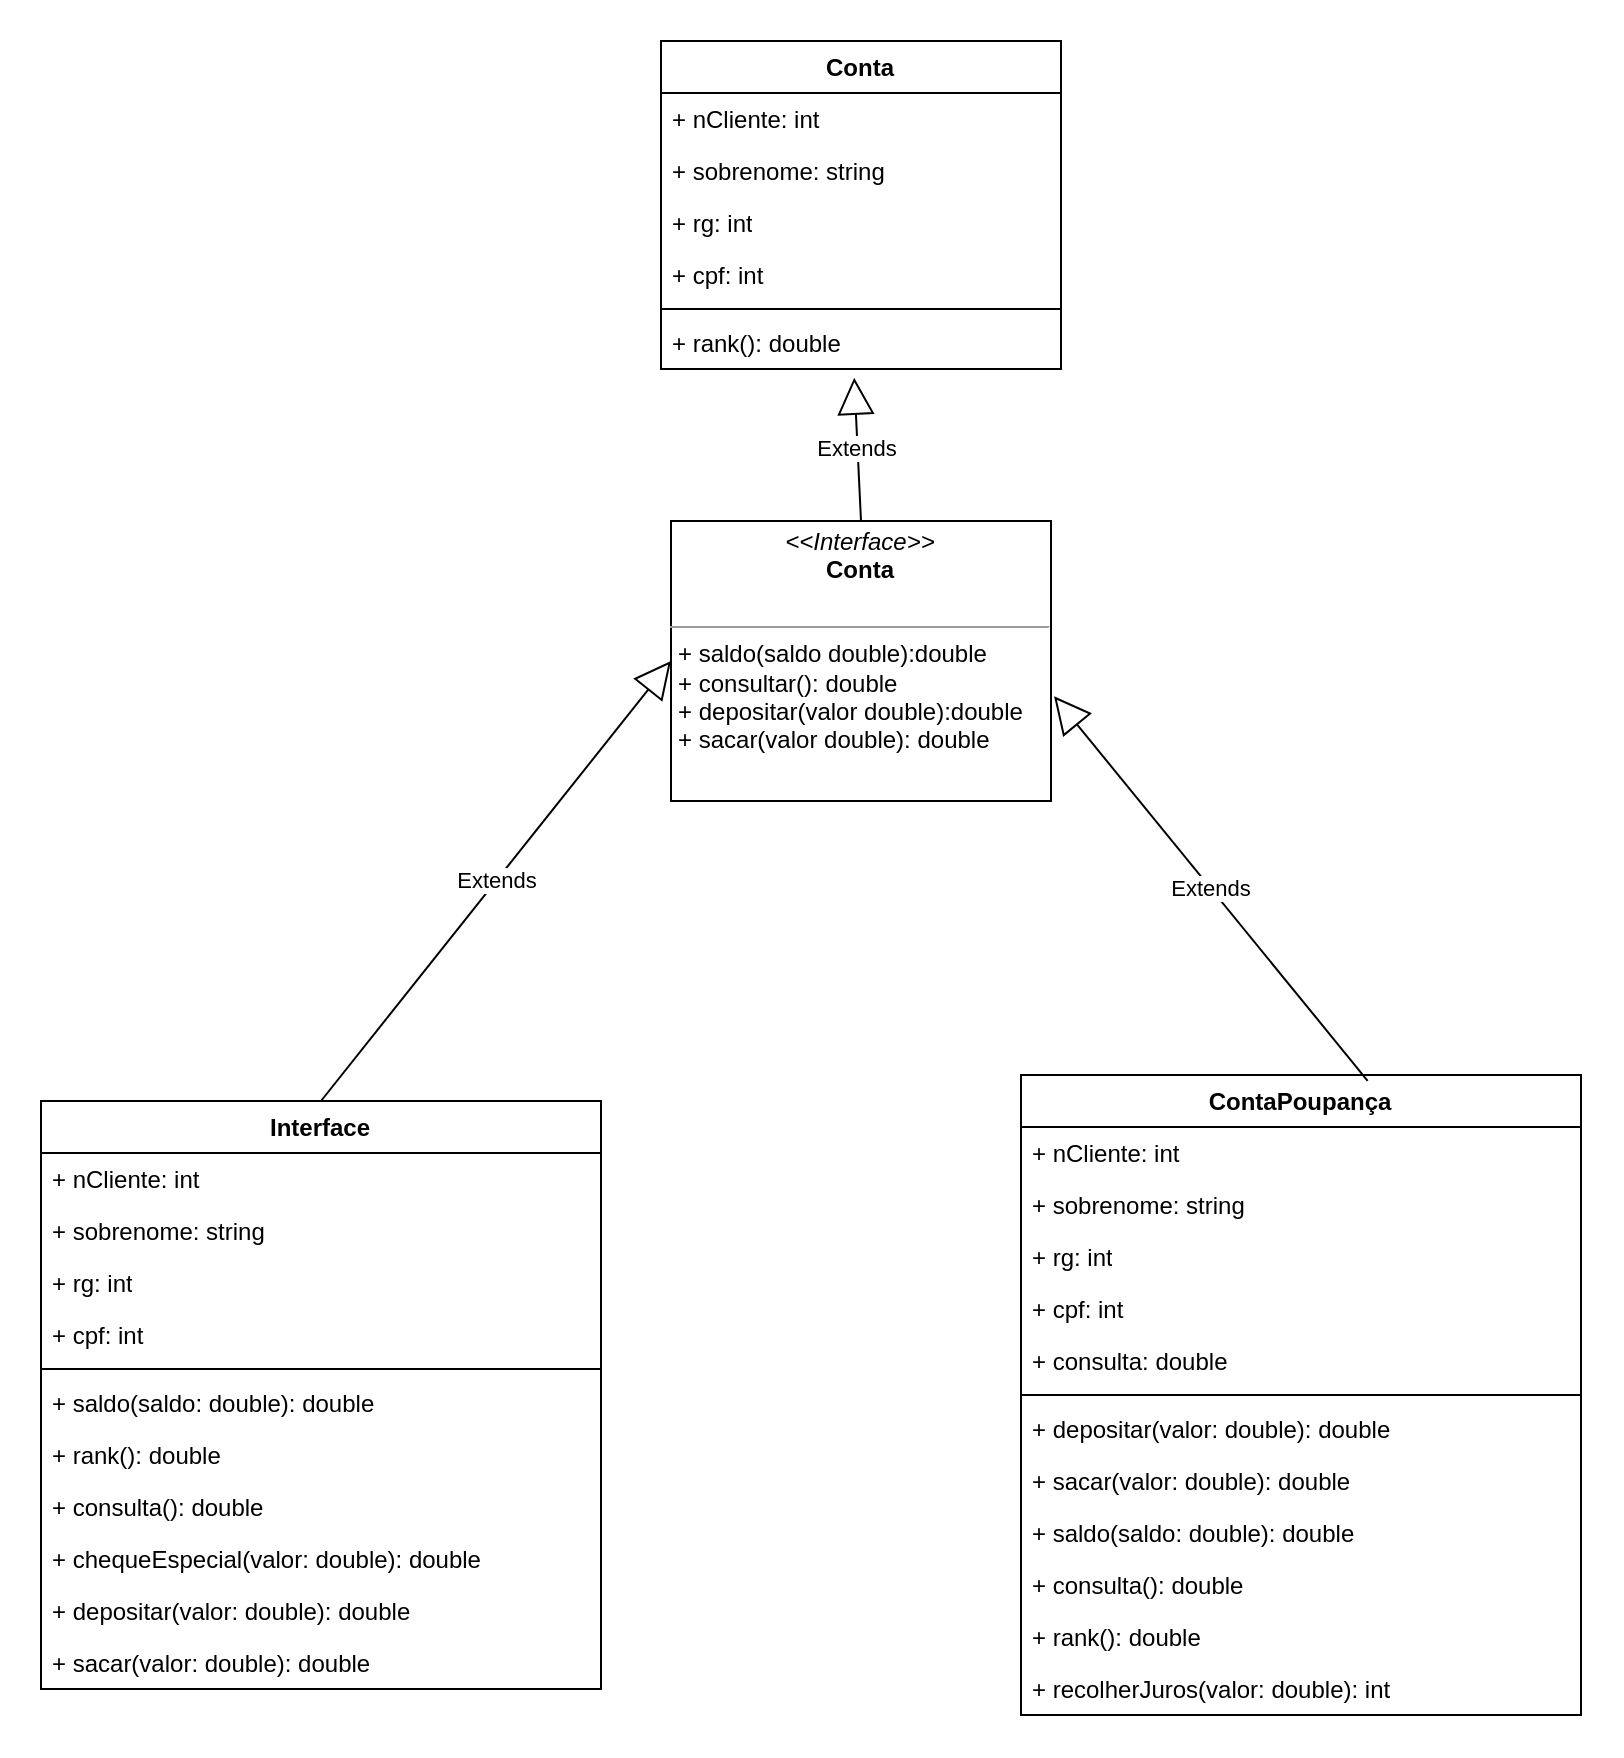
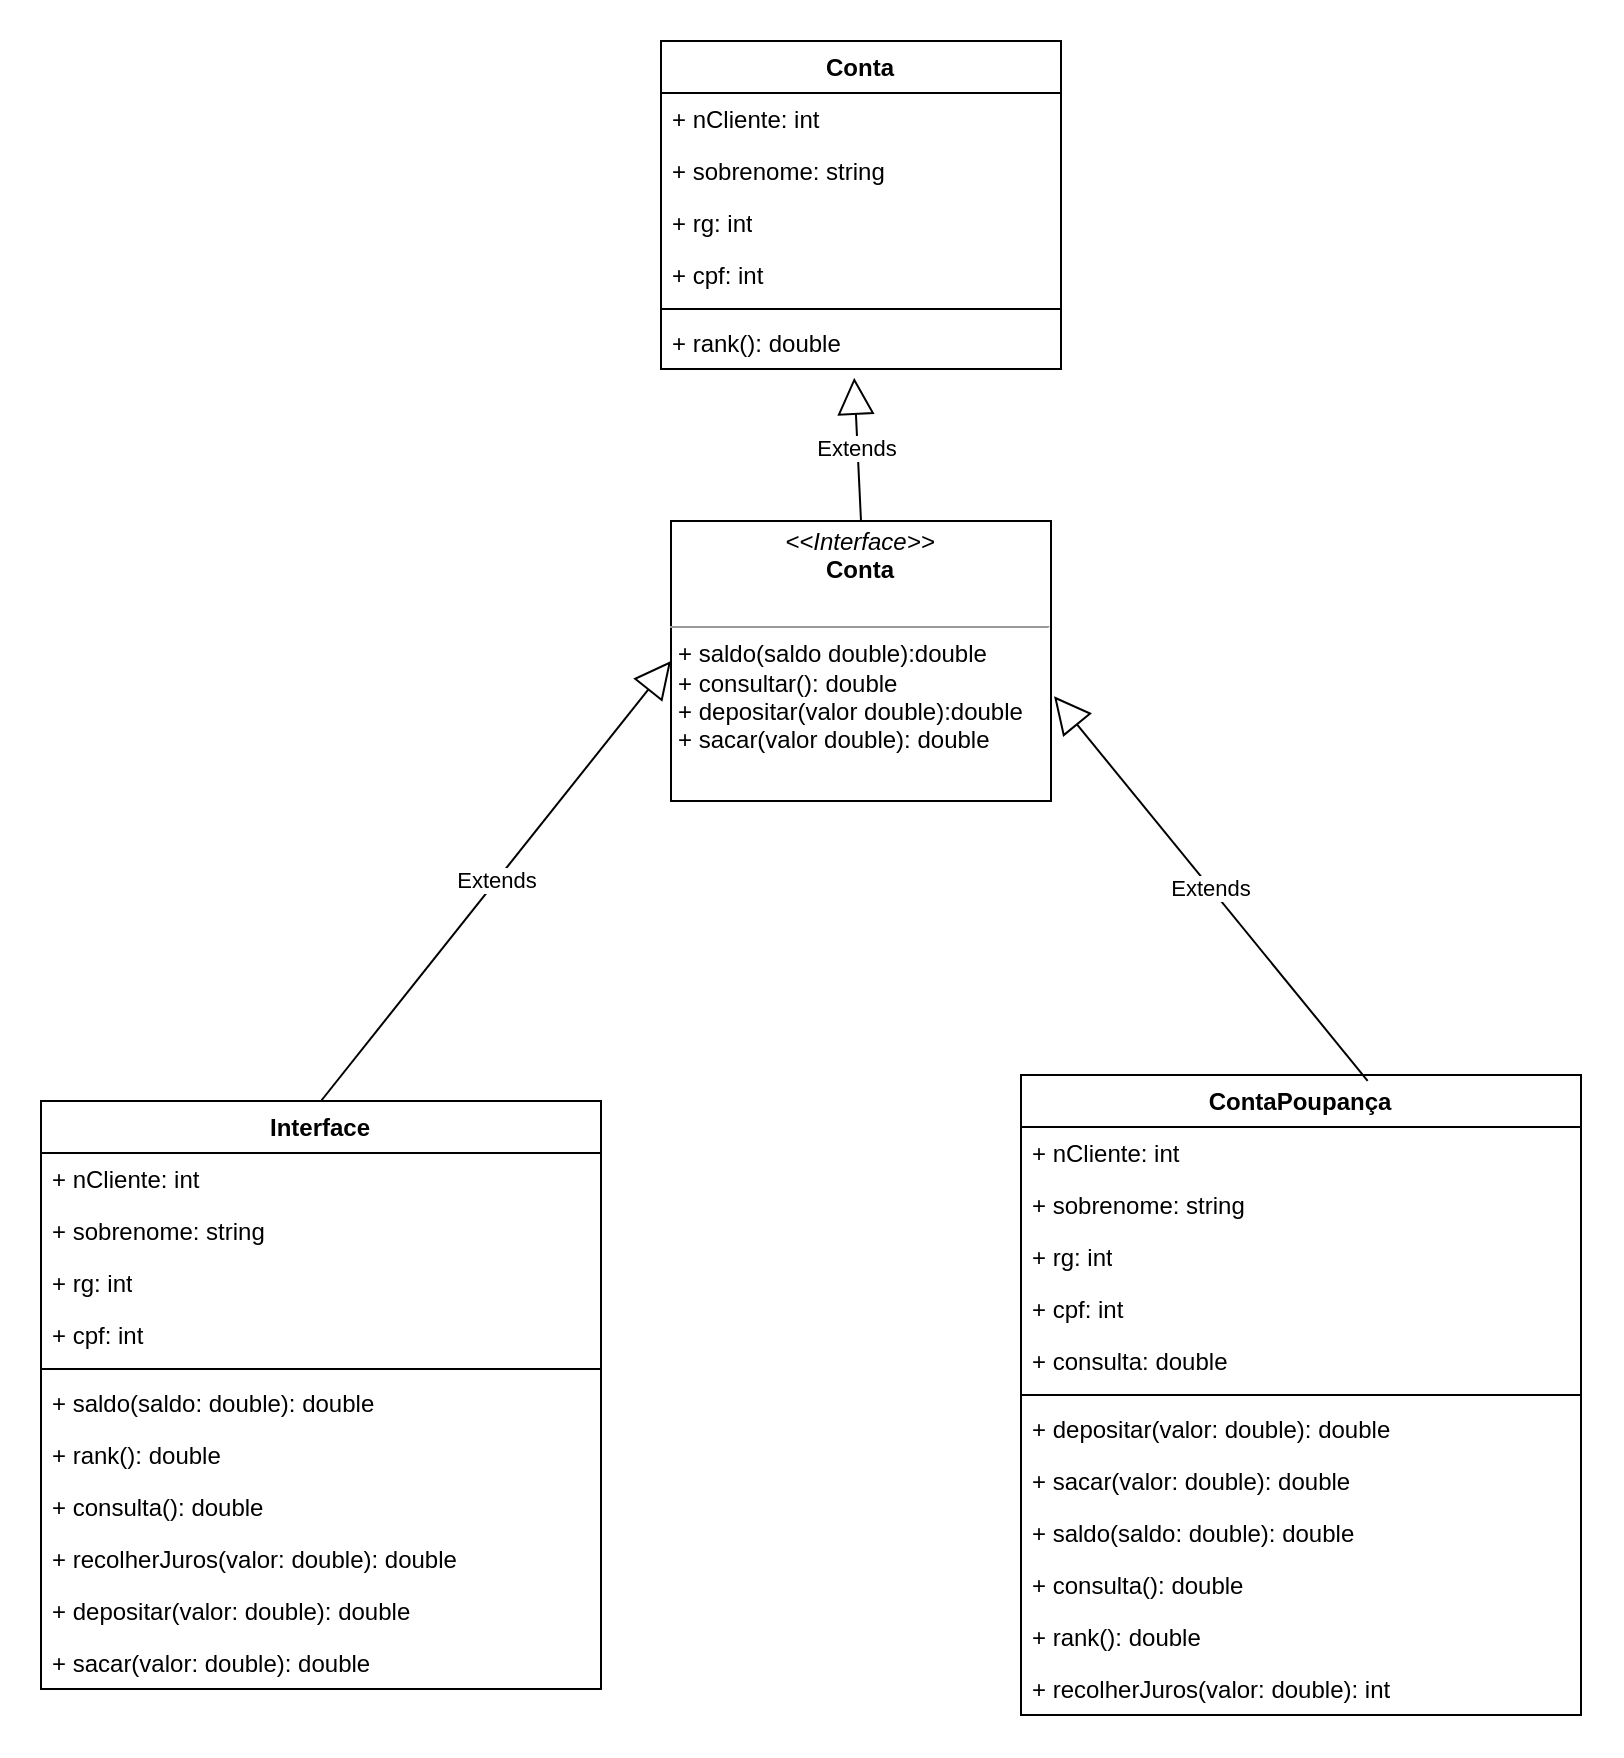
node "+ chequeEspecial(valor: double): double": label "+ chequeEspecial(valor: double): double" -> "+ recolherJuros(valor: double): double"
